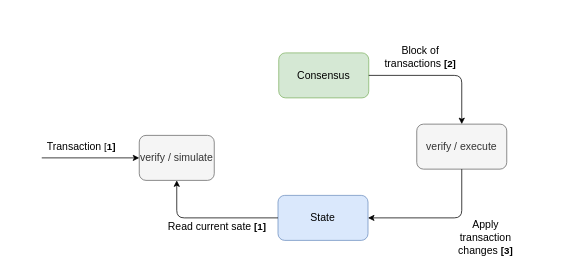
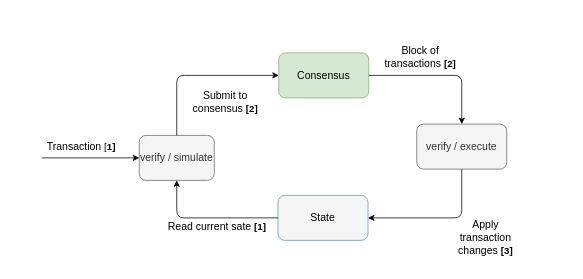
edge "verify / simulate" -> "Consensus": added
node "Submit to consensus [2]": added
node "State": fillcolor #dae8fc -> #f5f5f5
